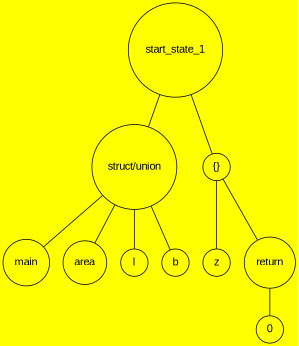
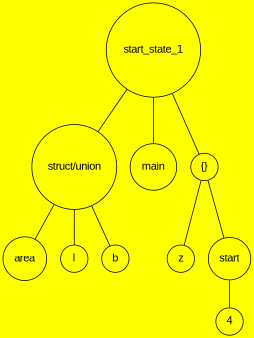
edge "struct/union" -- "main": now "start_state_1" -- "main"
node "return": label "return" -> "start"
node "0": label "0" -> "4"
